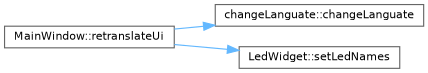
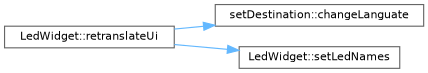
node "changeLanguate::changeLanguate": label "changeLanguate::changeLanguate" -> "setDestination::changeLanguate"
node "MainWindow::retranslateUi": label "MainWindow::retranslateUi" -> "LedWidget::retranslateUi"
